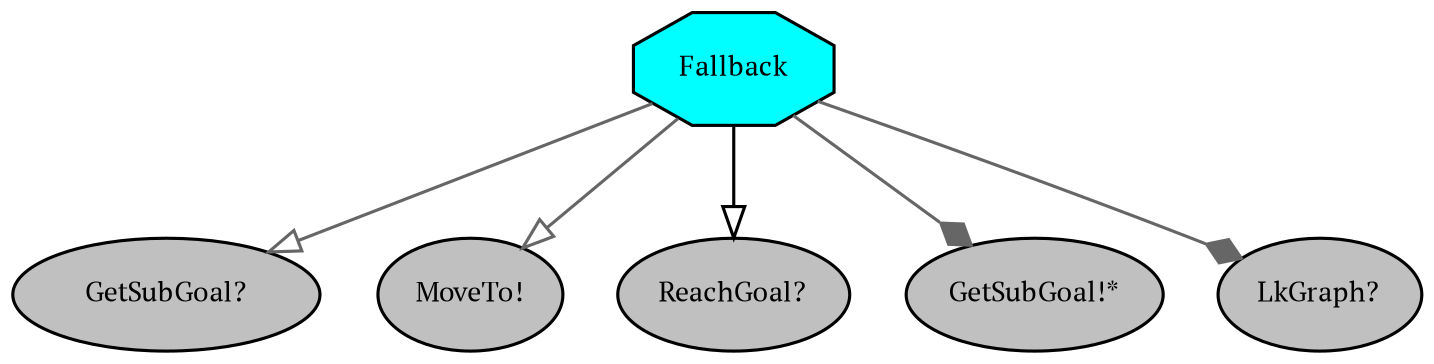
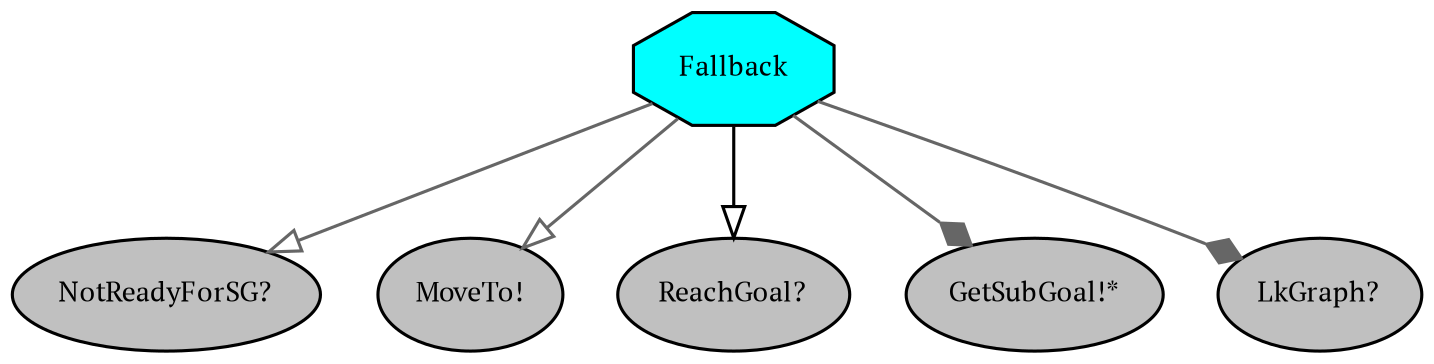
node "GetSubGoal?": label "GetSubGoal?" -> "NotReadyForSG?"
